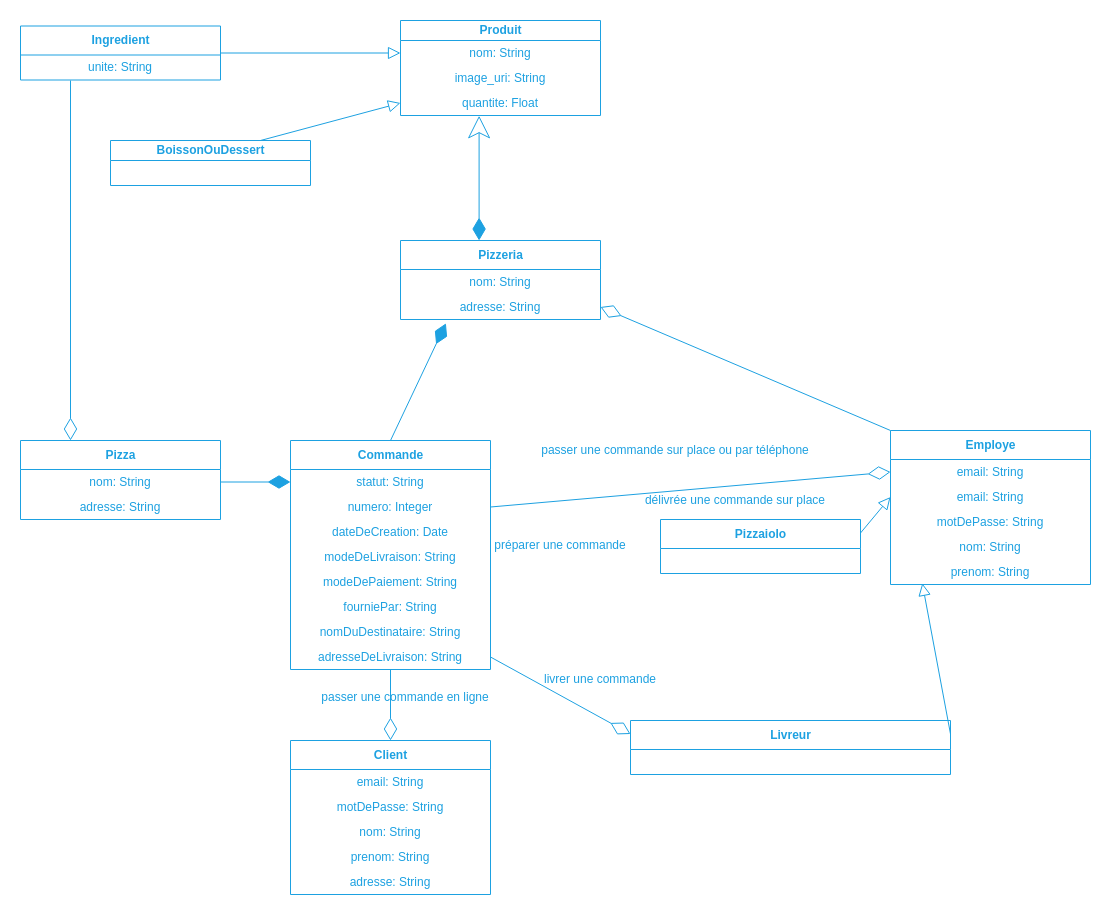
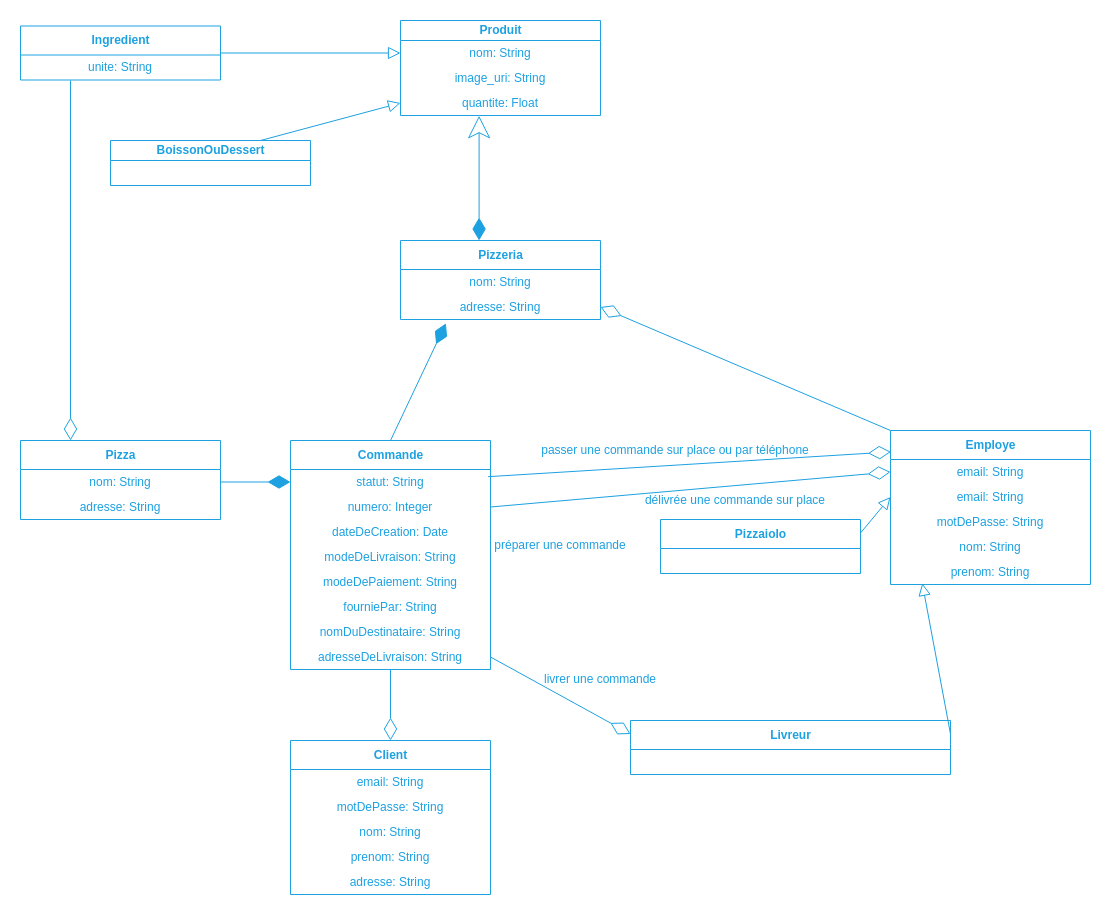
edge "Commande" -> "Employe": added
node "passer une commande en ligne": removed
